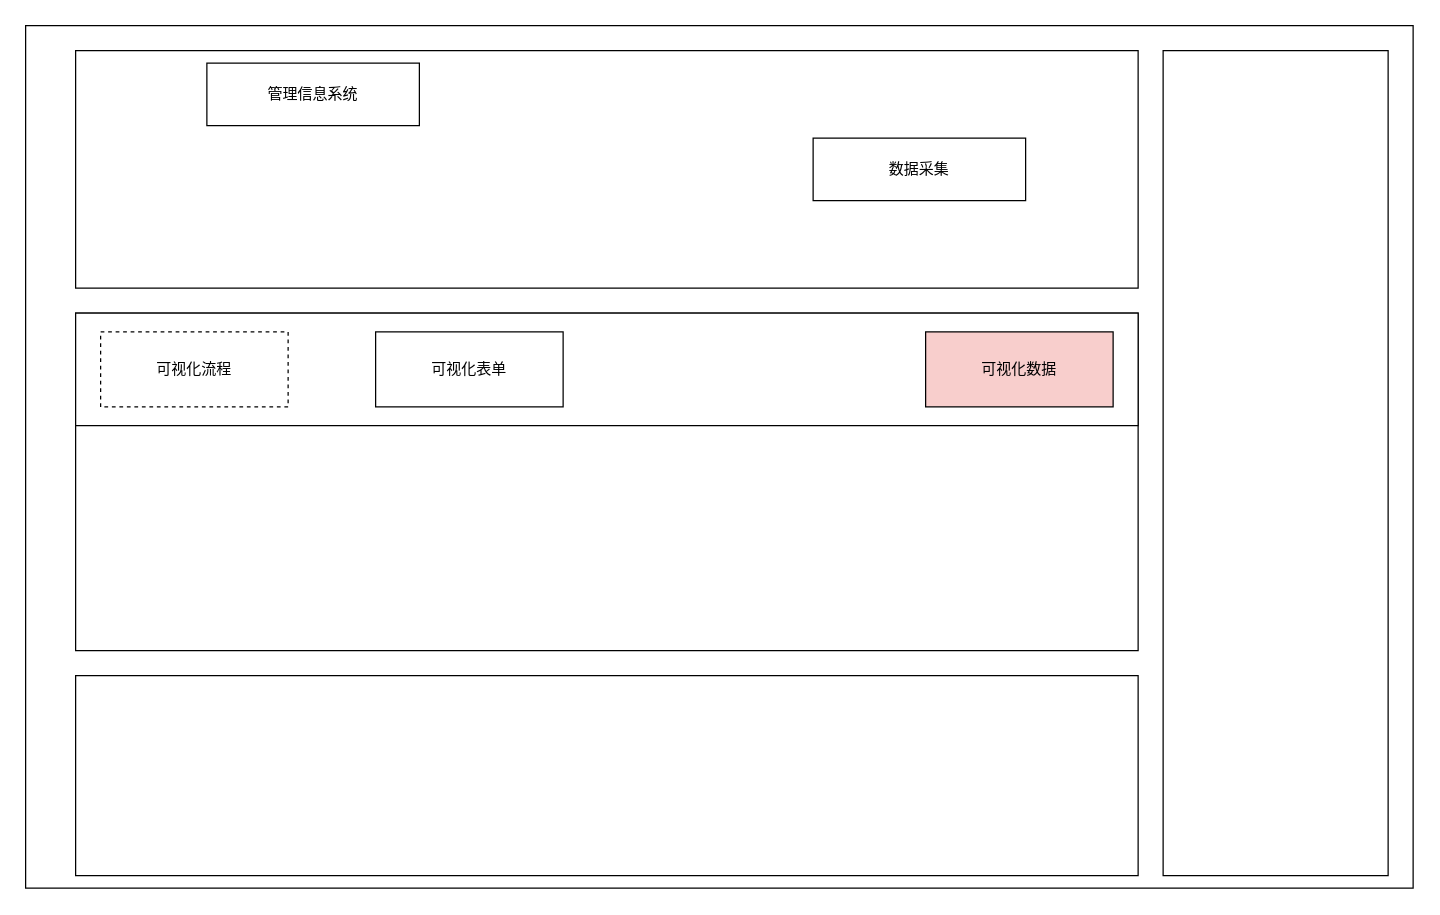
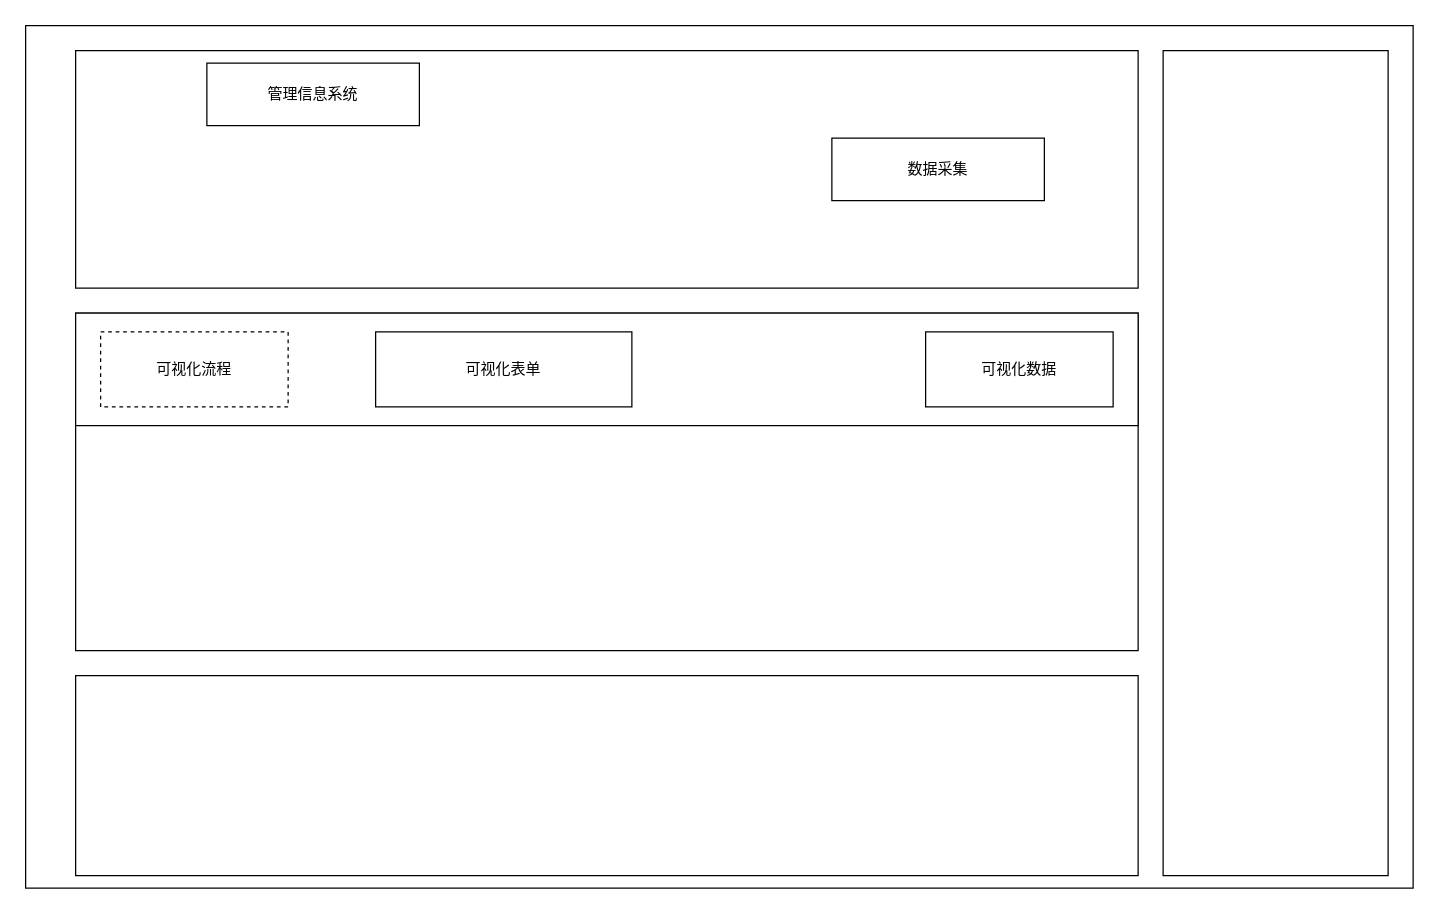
node "数据采集": moved (919, 169) -> (938, 169)
node "可视化表单": size 188x75 -> 256x75
node "可视化数据": fillcolor #f8cecc -> #ffffff
